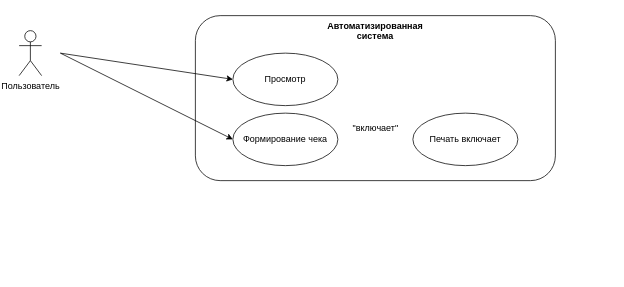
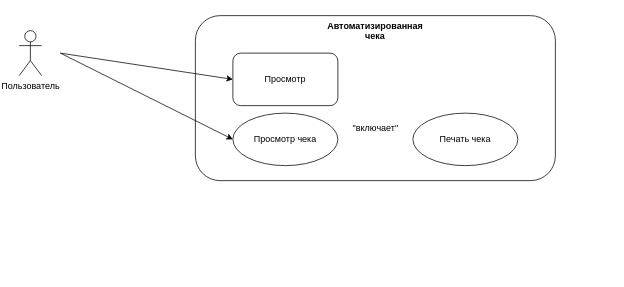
node "Автоматизированная система": label "Автоматизированная система" -> "Автоматизированная чека"
node "Просмотр": shape ellipse -> rounded rectangle
node "Формирование чека": label "Формирование чека" -> "Просмотр чека"
node "Печать включает": label "Печать включает" -> "Печать чека"
